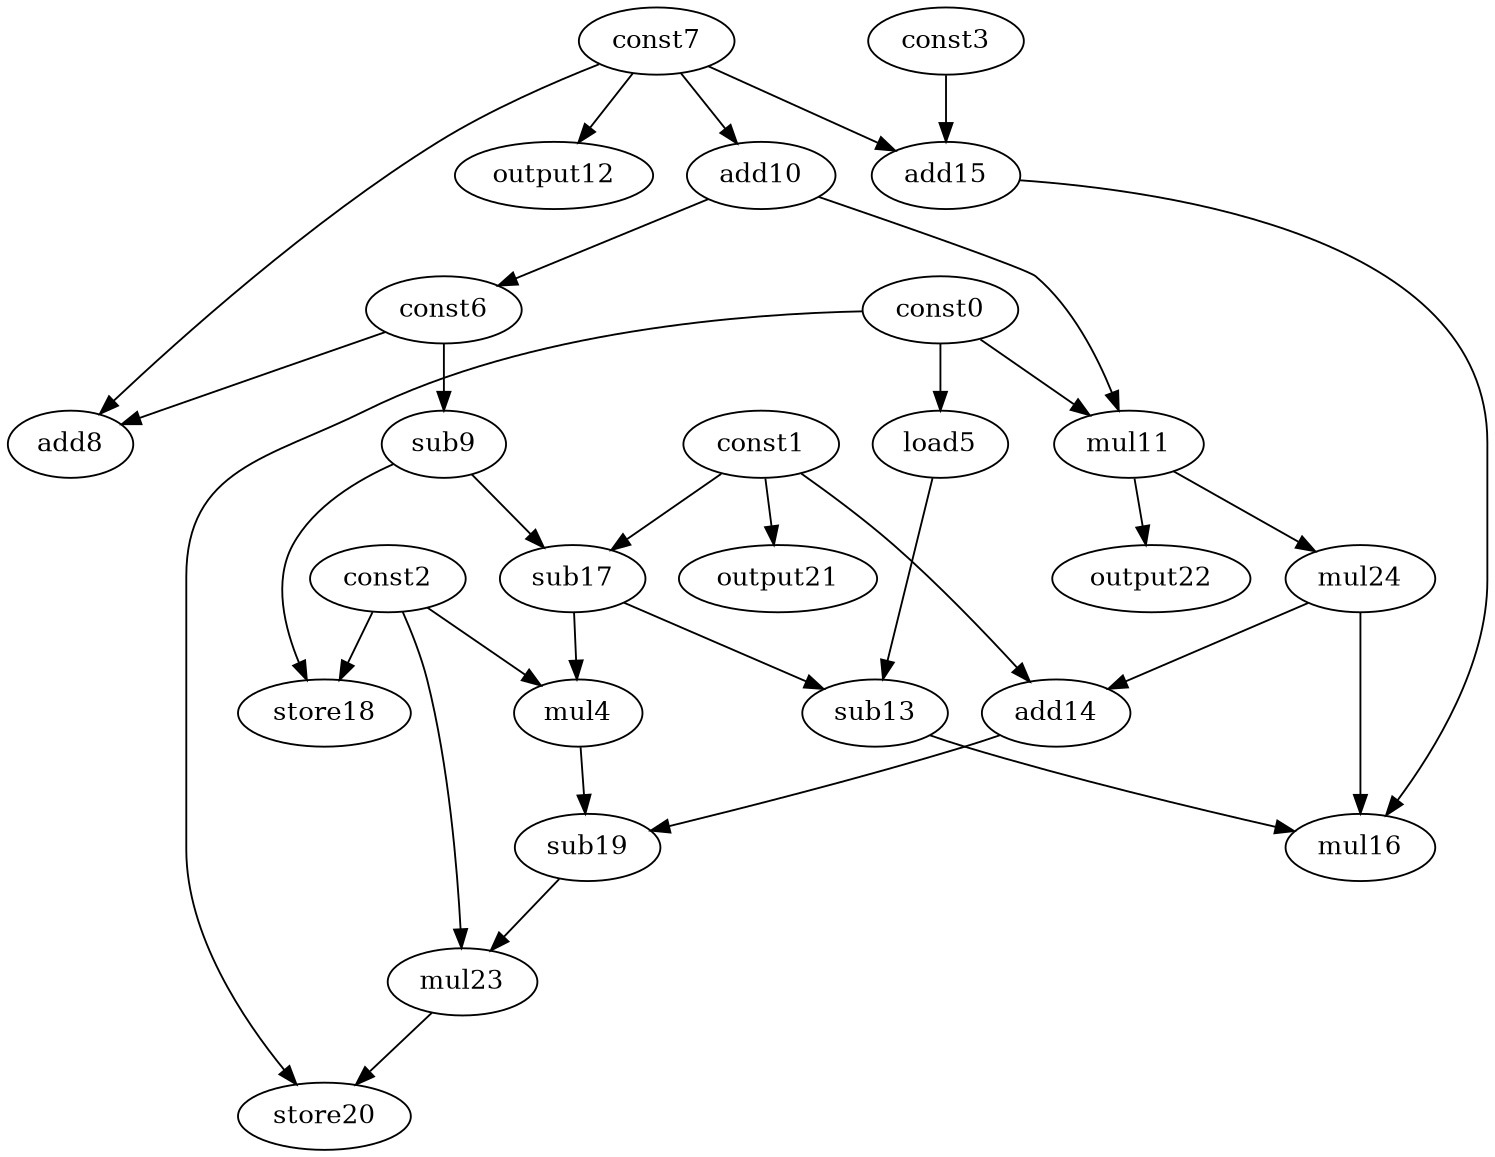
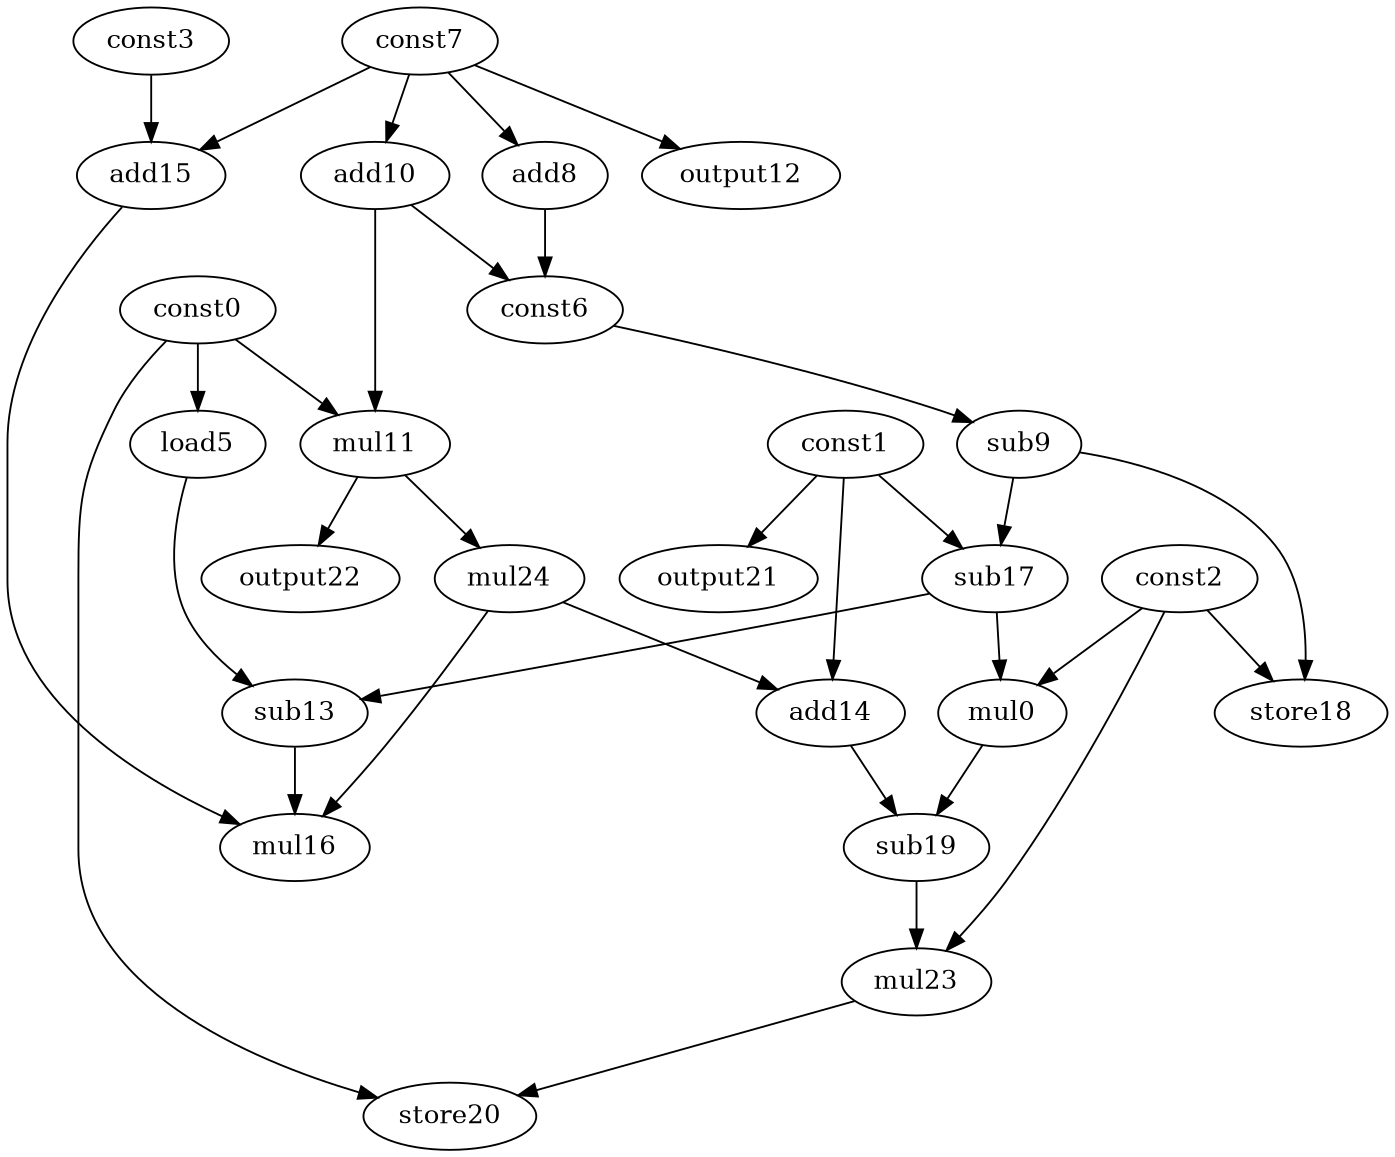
edge "const6" -> "add8": reversed
node "mul4": label "mul4" -> "mul0"
